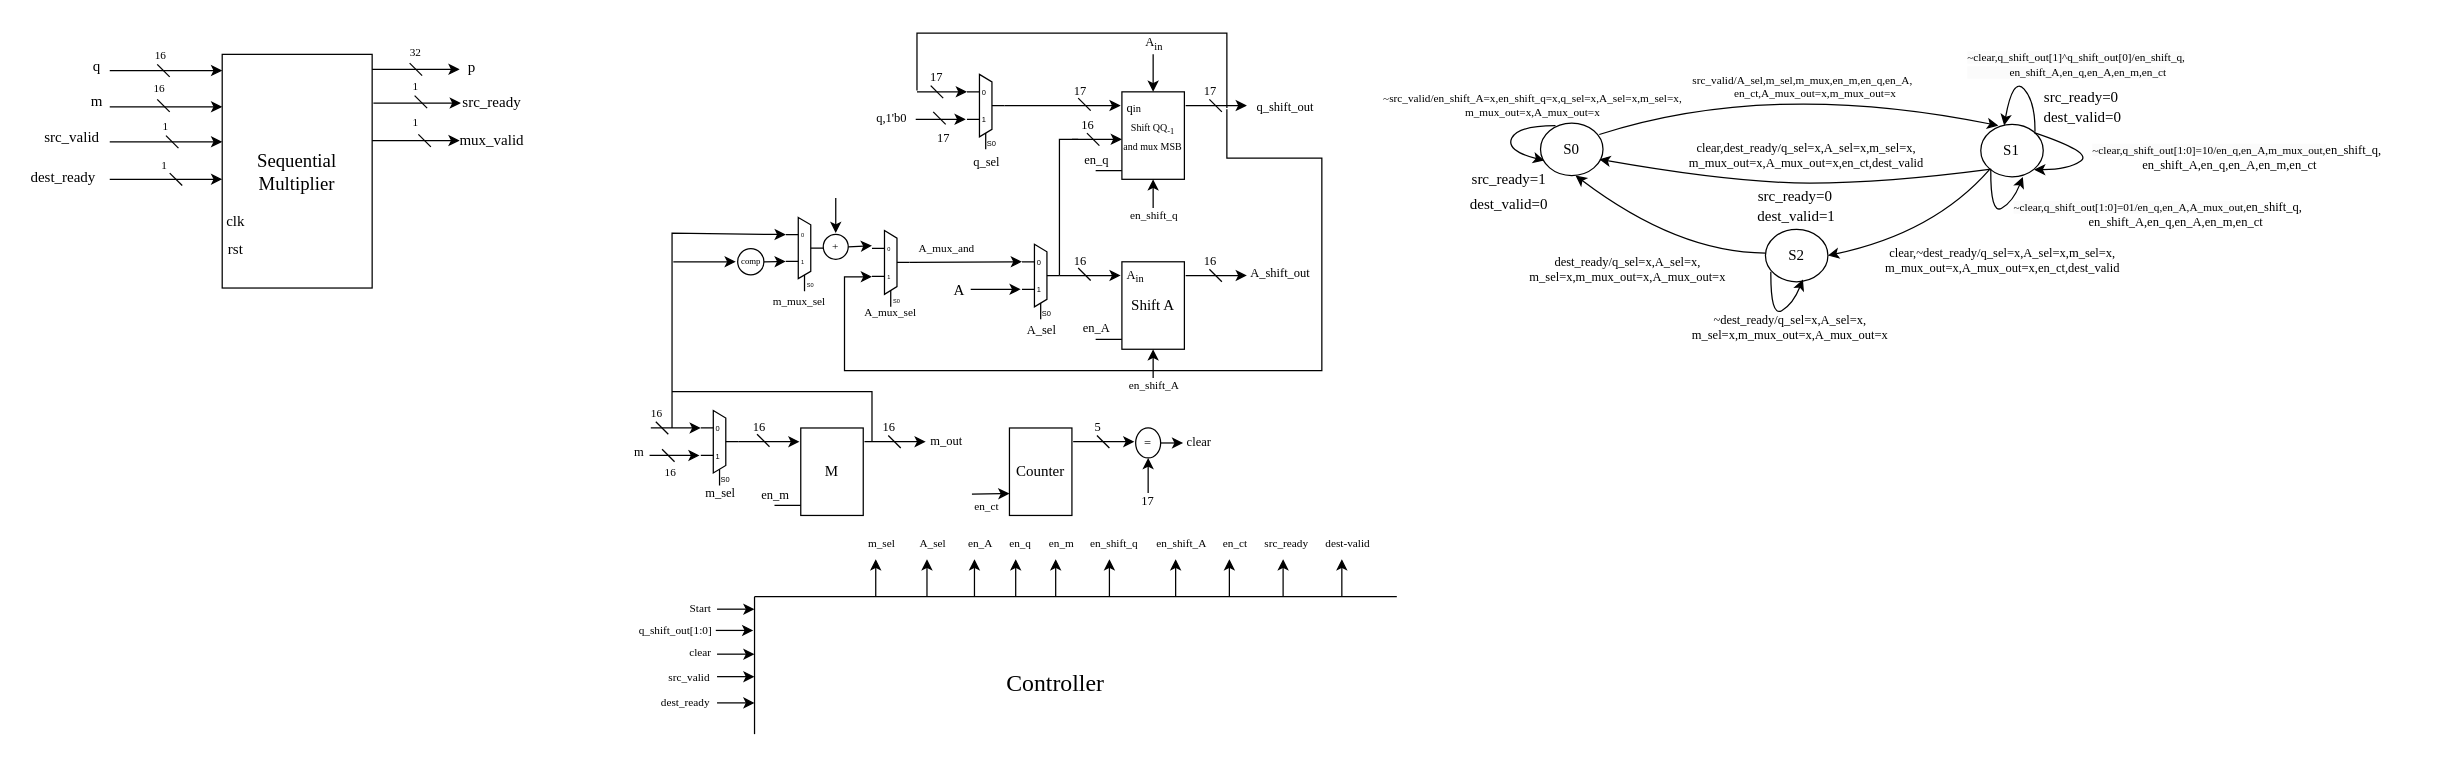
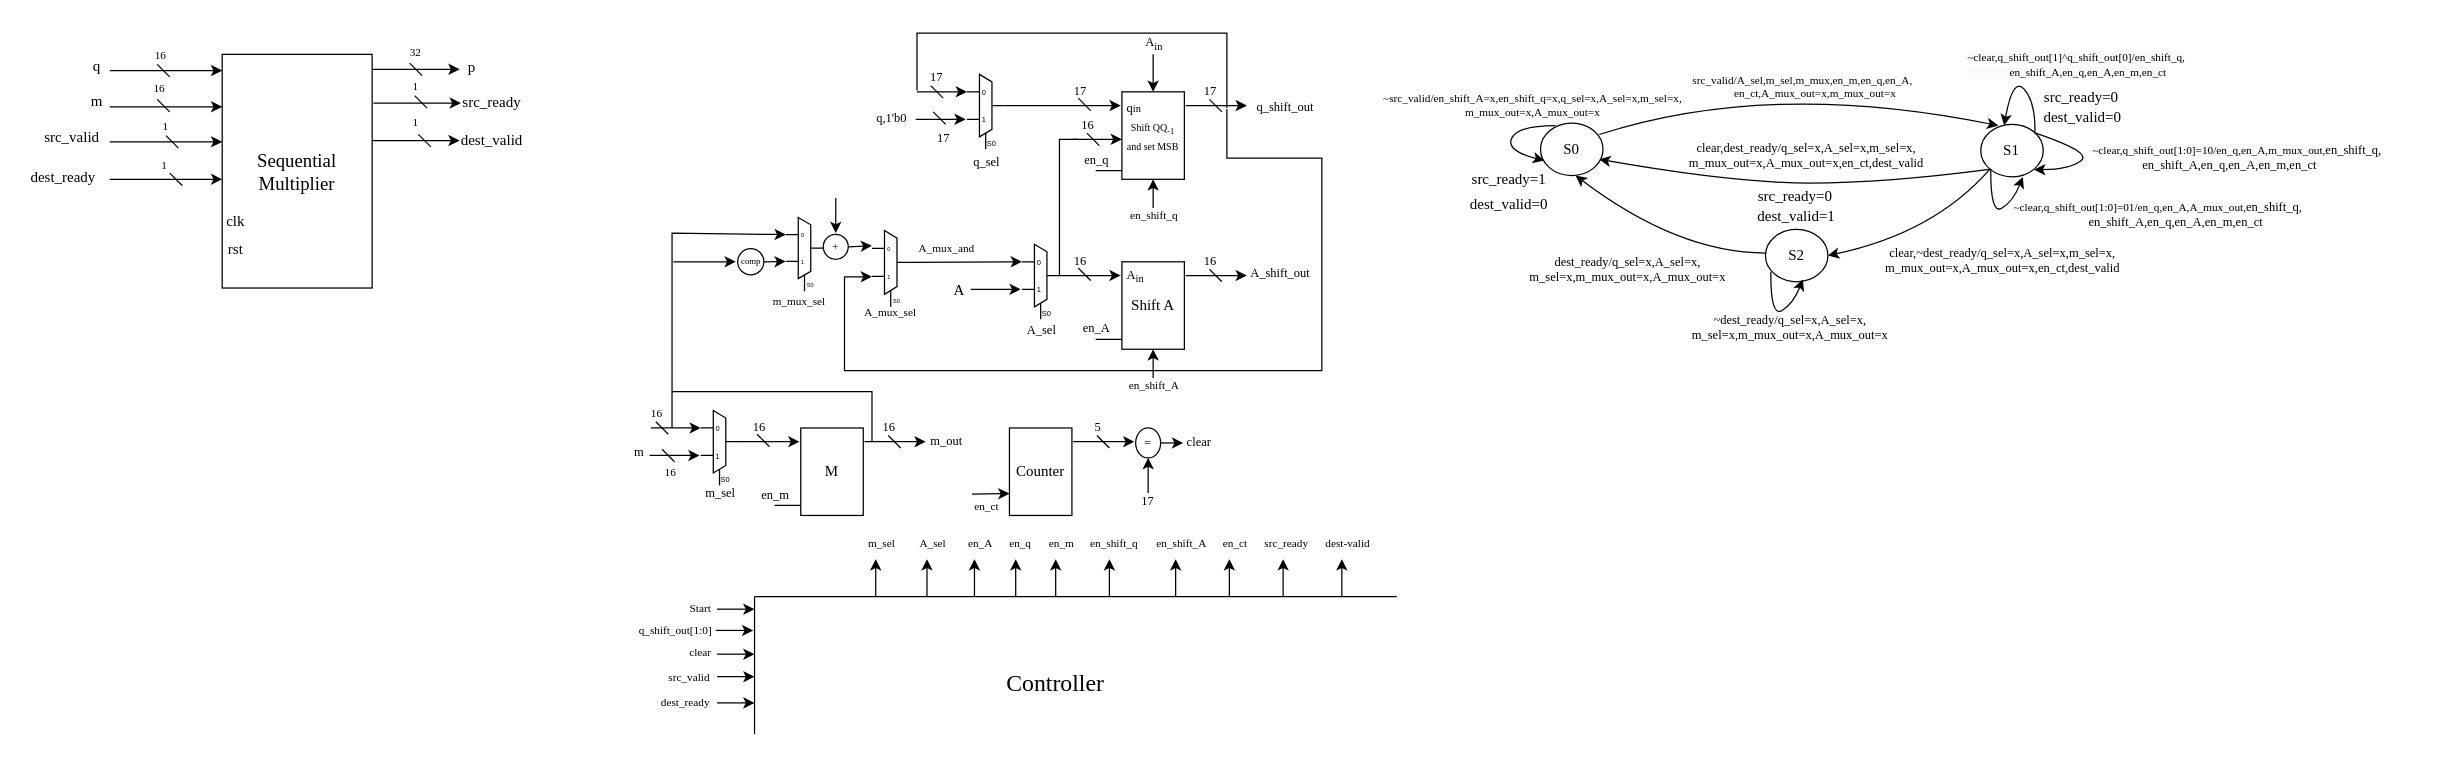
node "Shift QQ-1 and mux MSB": label "Shift QQ-1 and mux MSB" -> "Shift QQ-1 and set MSB"
node "mux_valid": label "mux_valid" -> "dest_valid"
